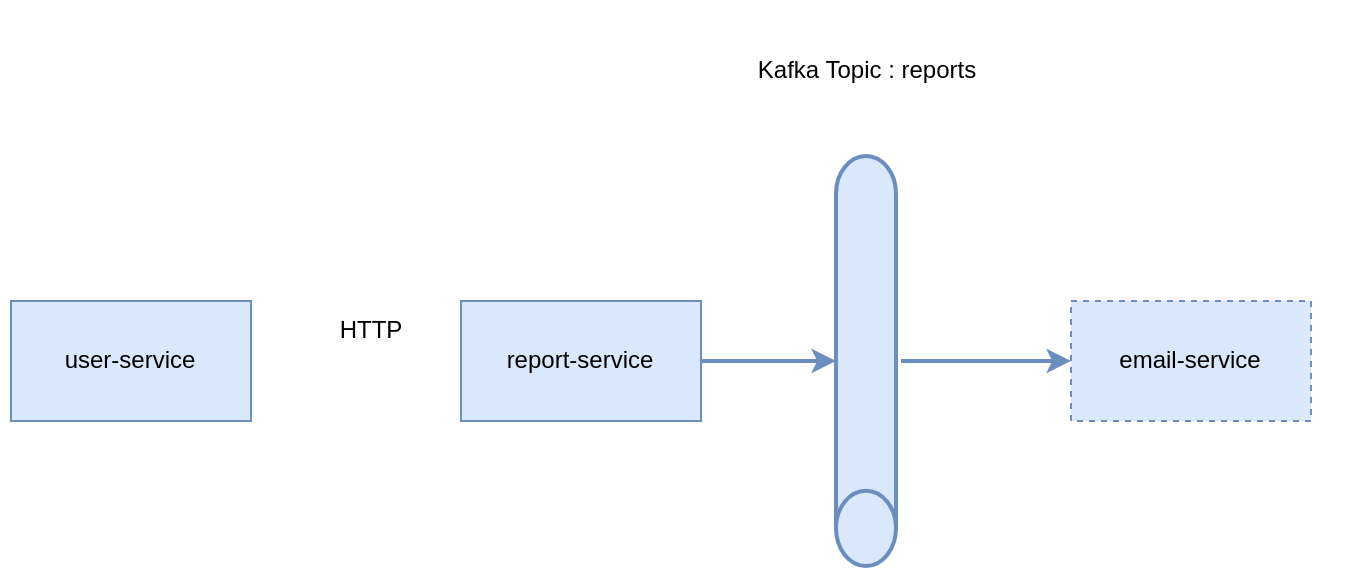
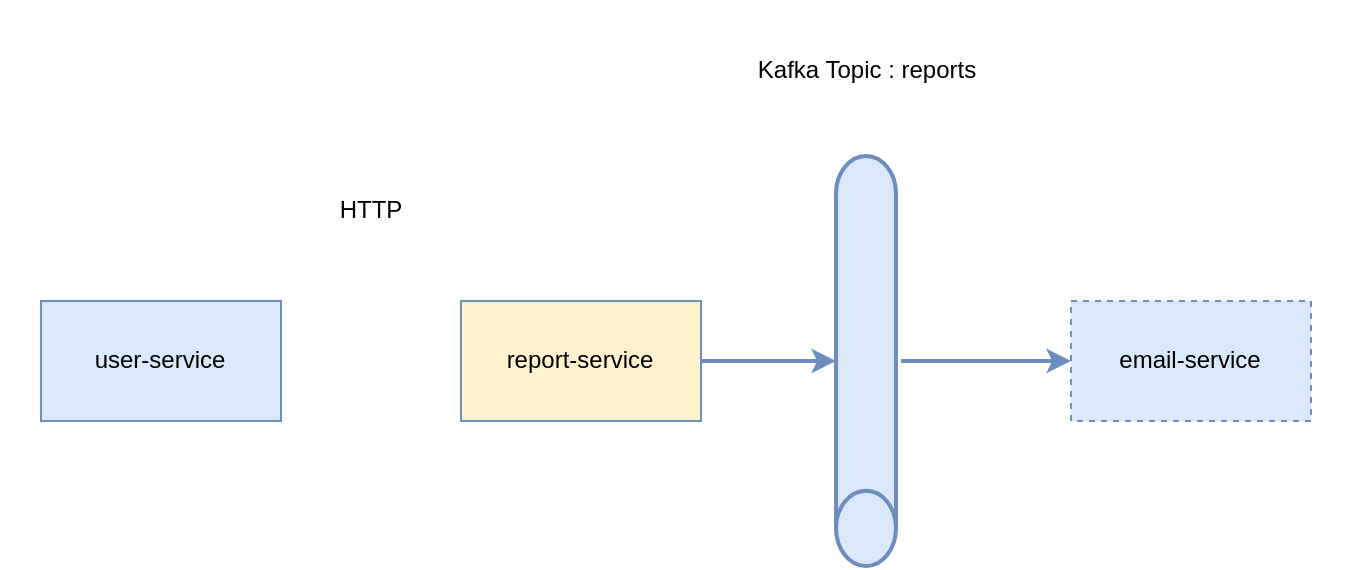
node "HTTP": moved (371, 331) -> (371, 211)
node "user-service": moved (131, 361) -> (161, 361)
node "report-service": fillcolor #dae8fc -> #fff2cc
